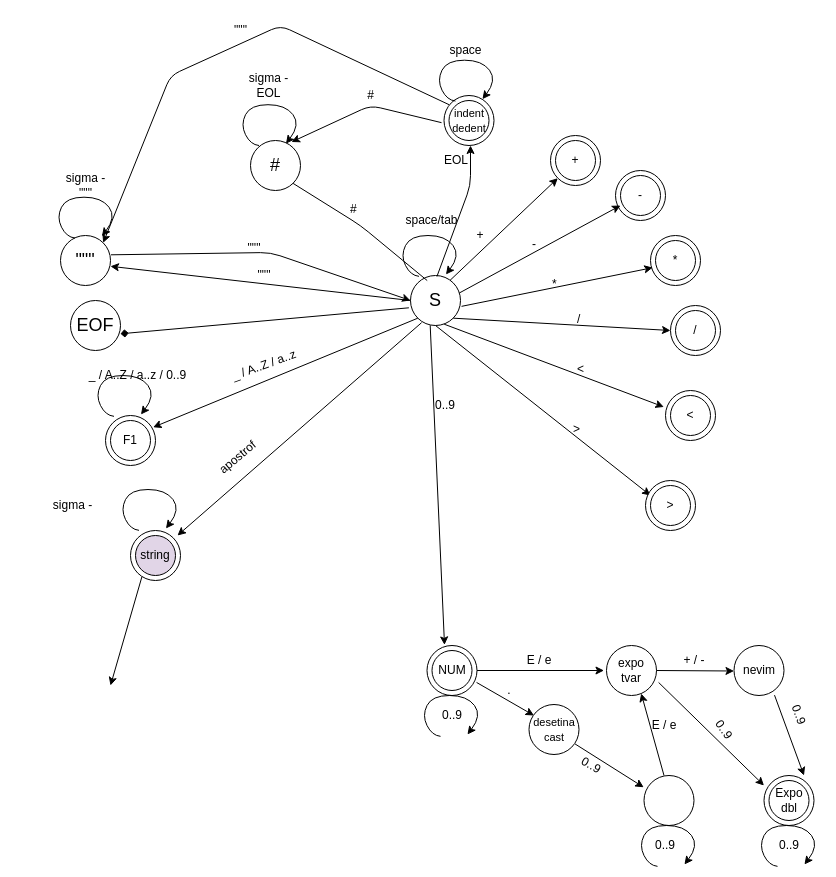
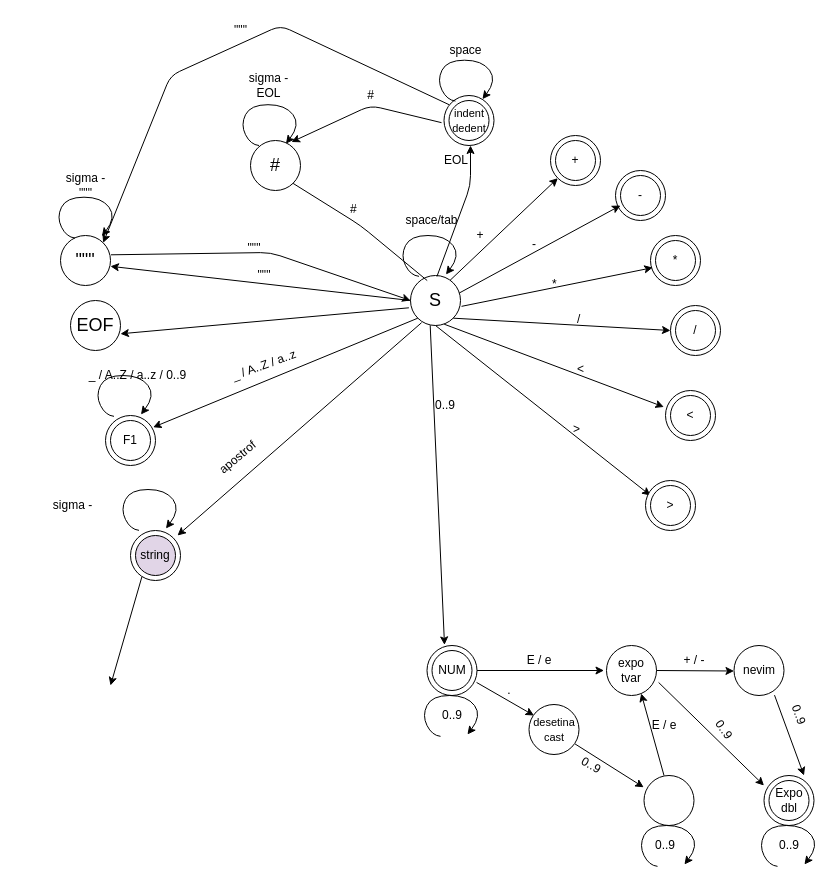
edge "S" -> "EOF": arrowhead diamond -> classic
